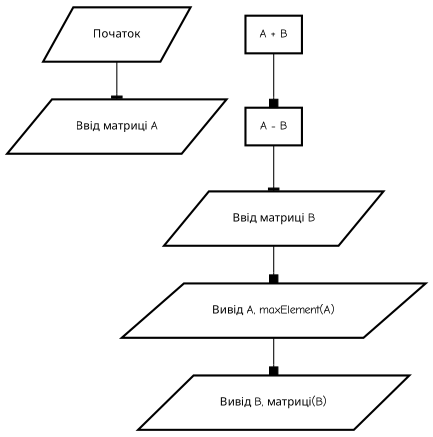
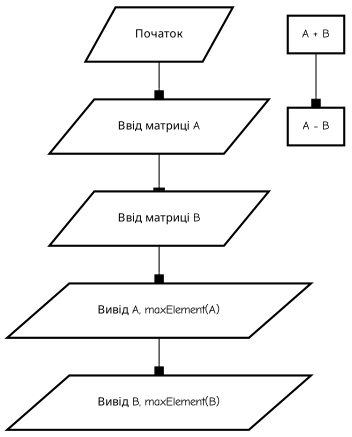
edge "Початок" -> "Ввід матриці A": arrowhead tee -> box
edge "A - B" -> "Ввід матриці B": now "Ввід матриці A" -> "Ввід матриці B"
node "Вивід B, матриці(B)": label "Вивід B, матриці(B)" -> "Вивід B, maxElement(B)"
